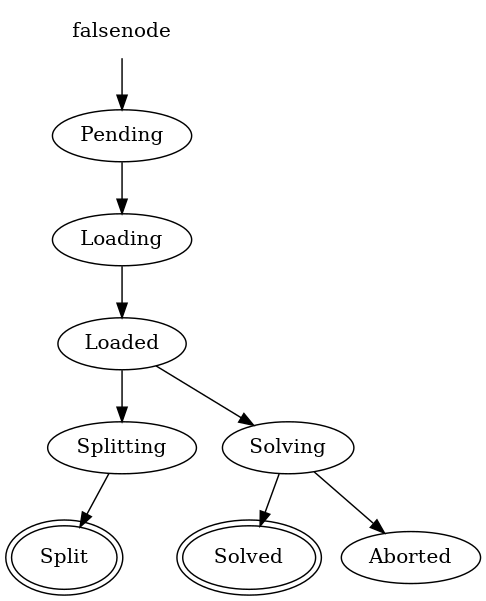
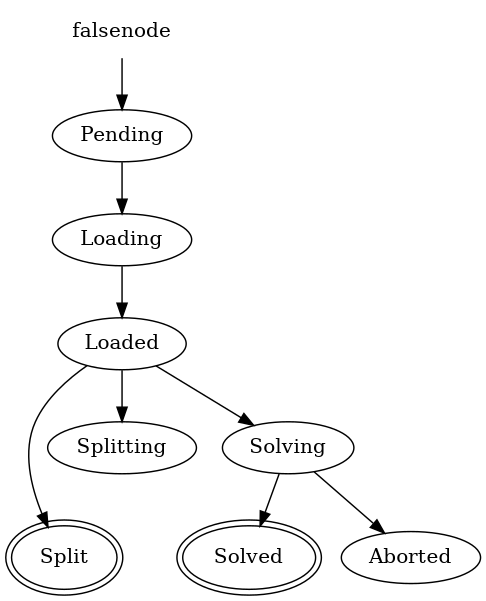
edge "Splitting" -> "Split": now "Loaded" -> "Split"
